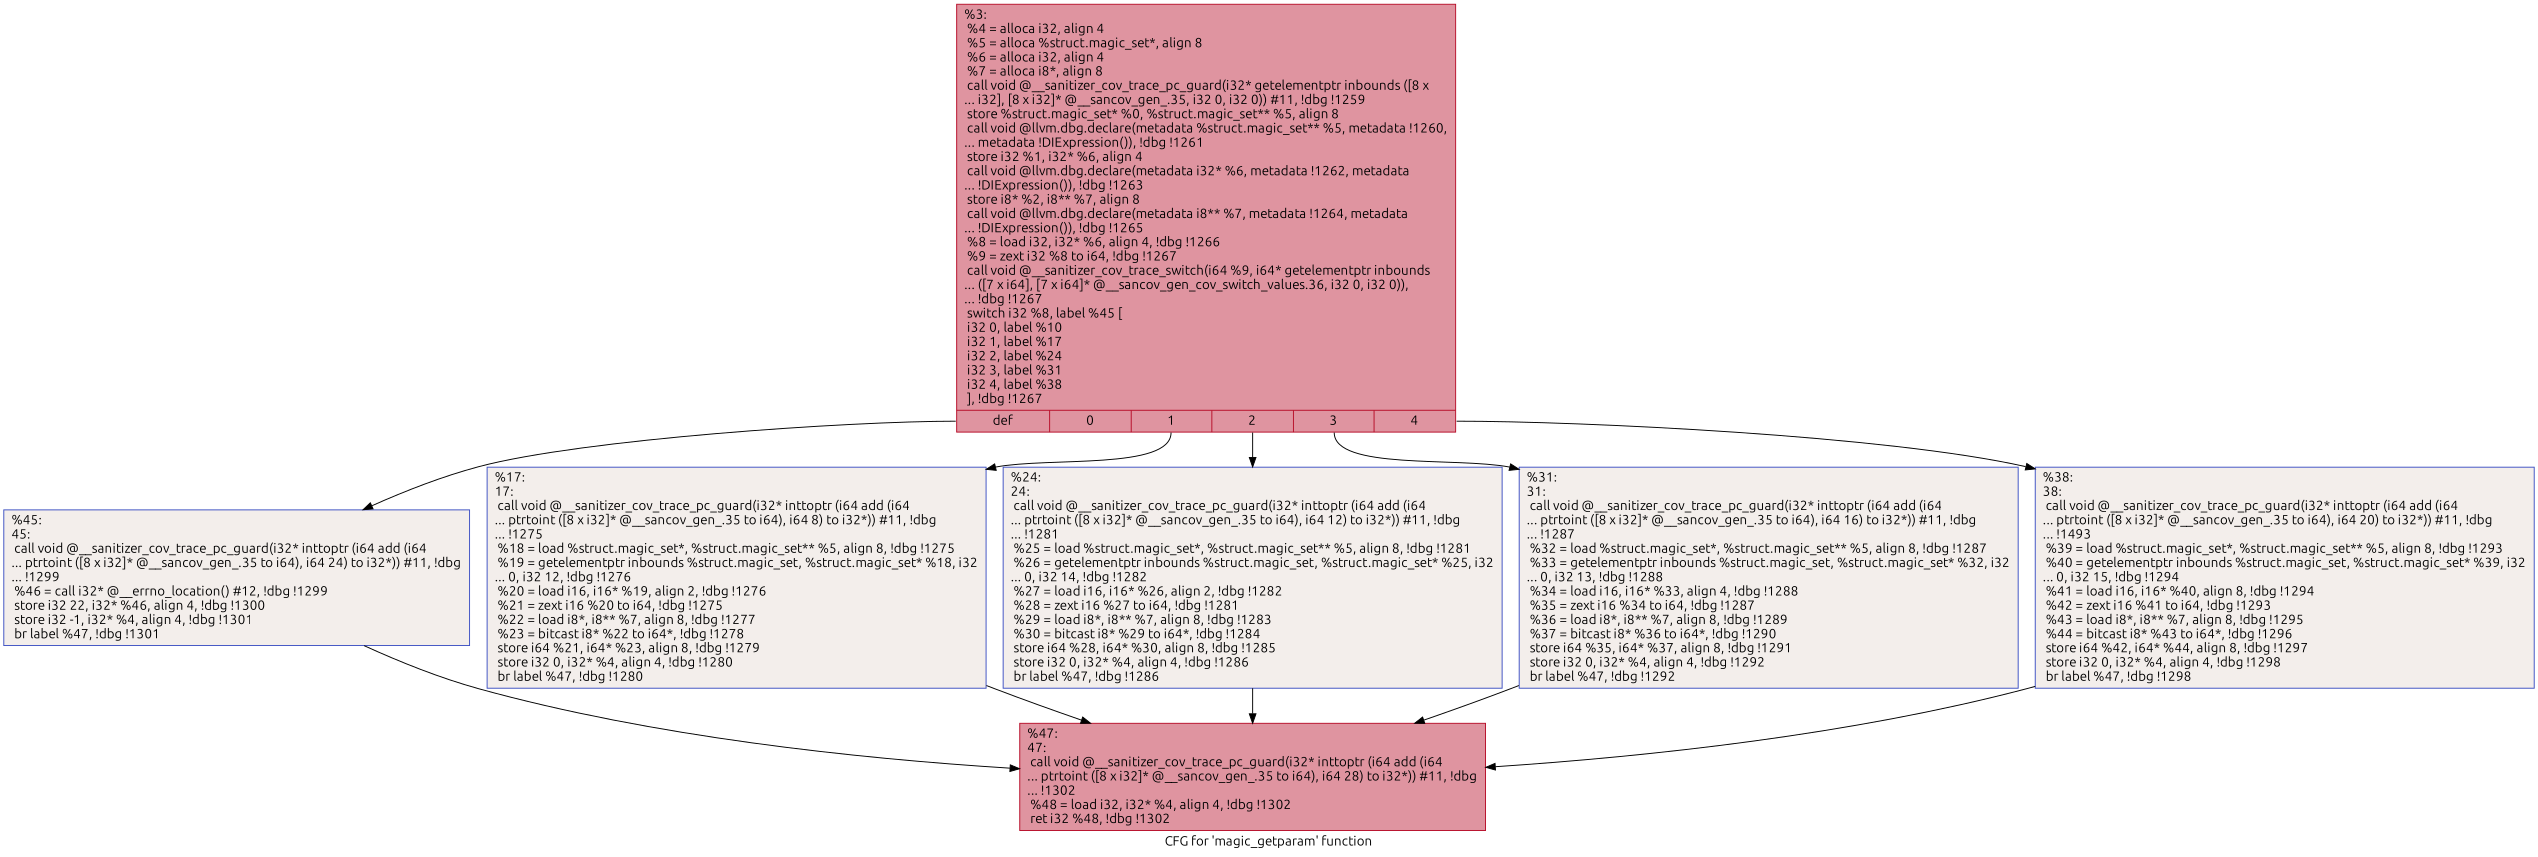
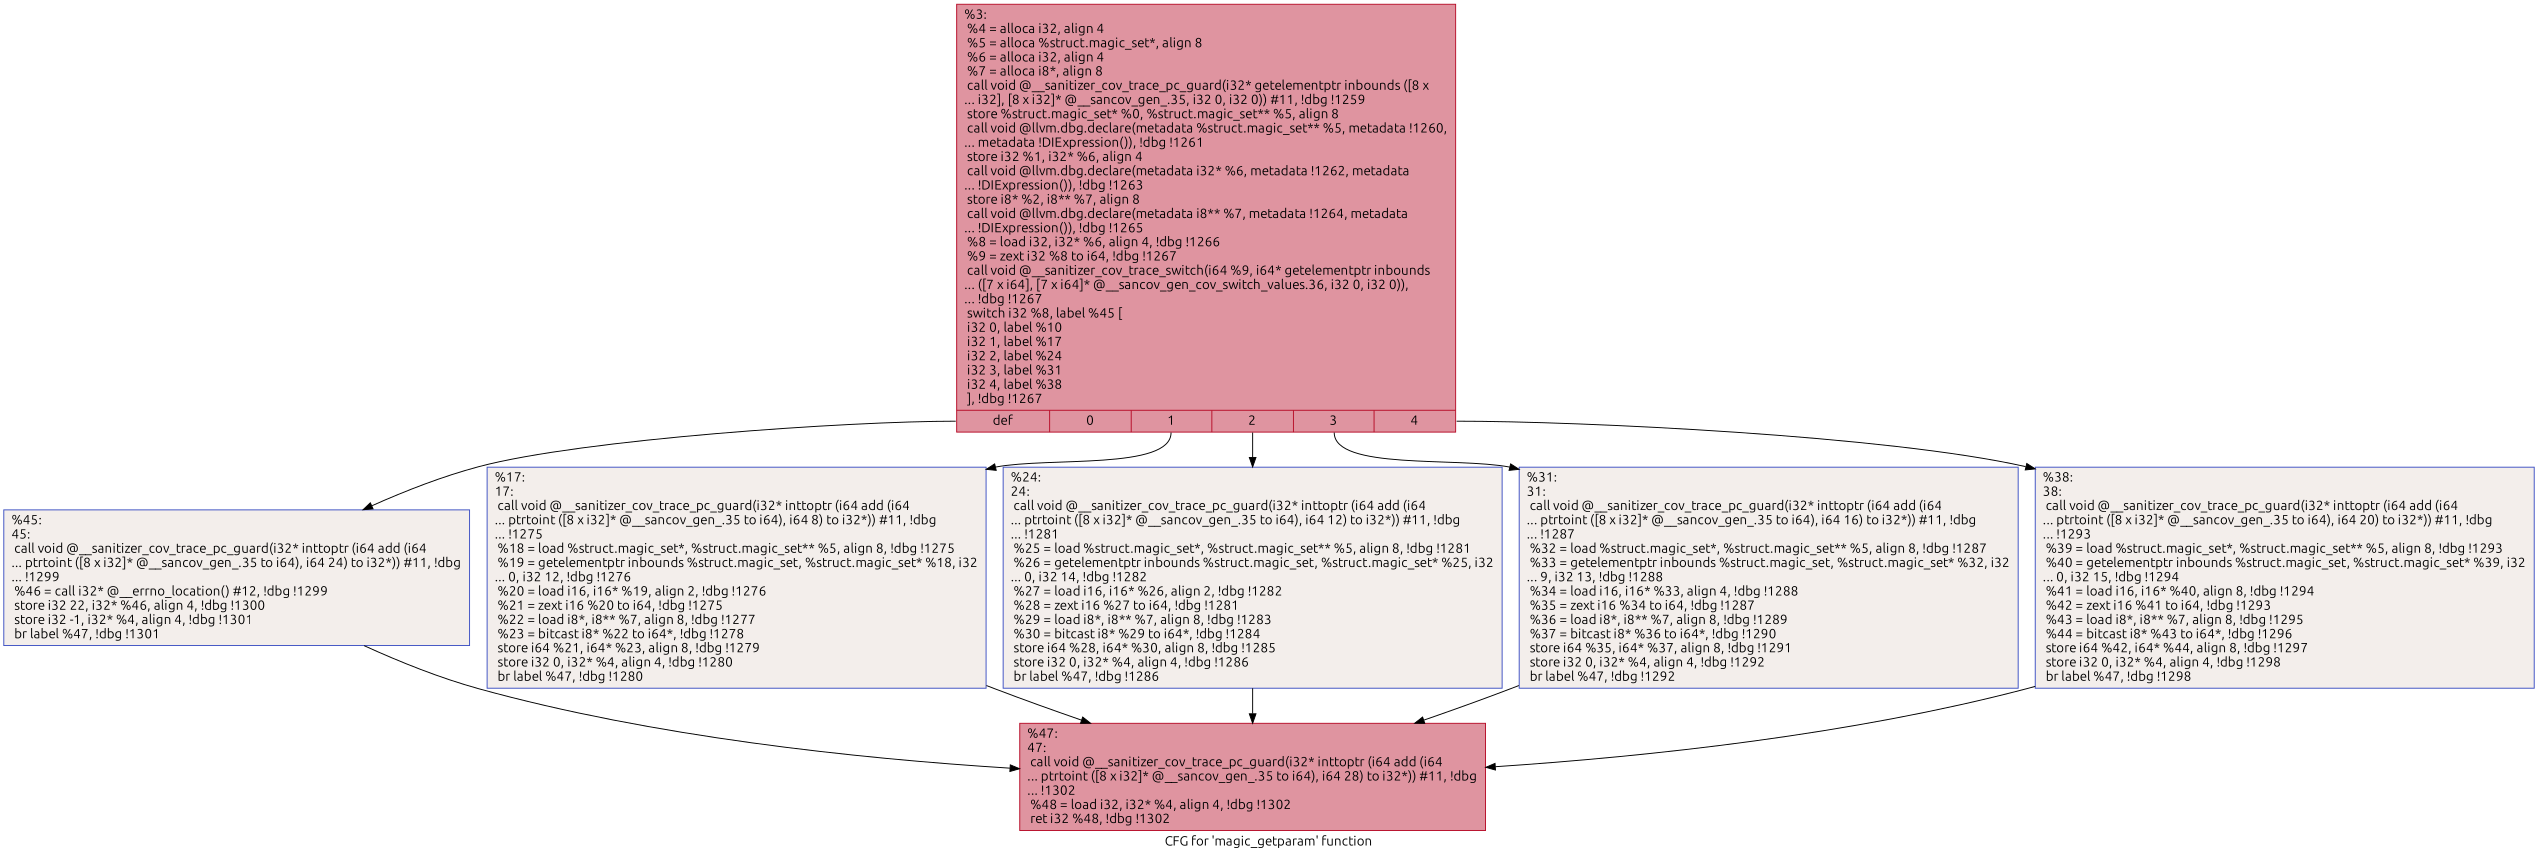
node "%38:": text "... !1493" -> "... !1293"
node "%31:": text "... 0, i32 13, !dbg !1288" -> "... 9, i32 13, !dbg !1288"
